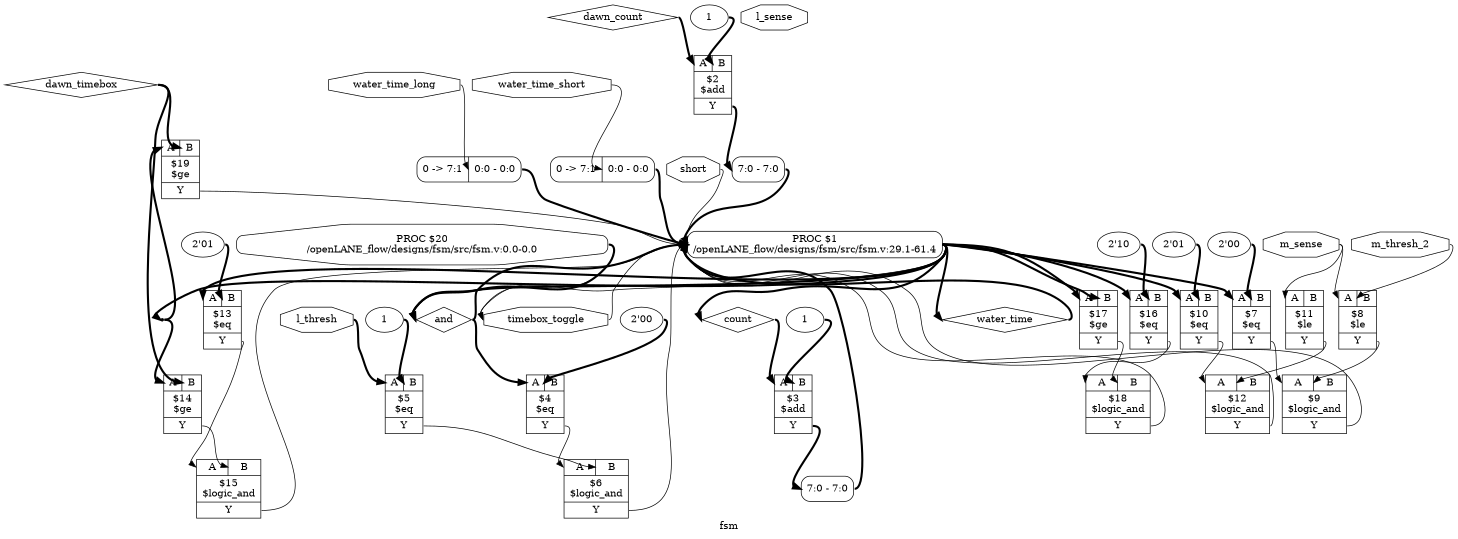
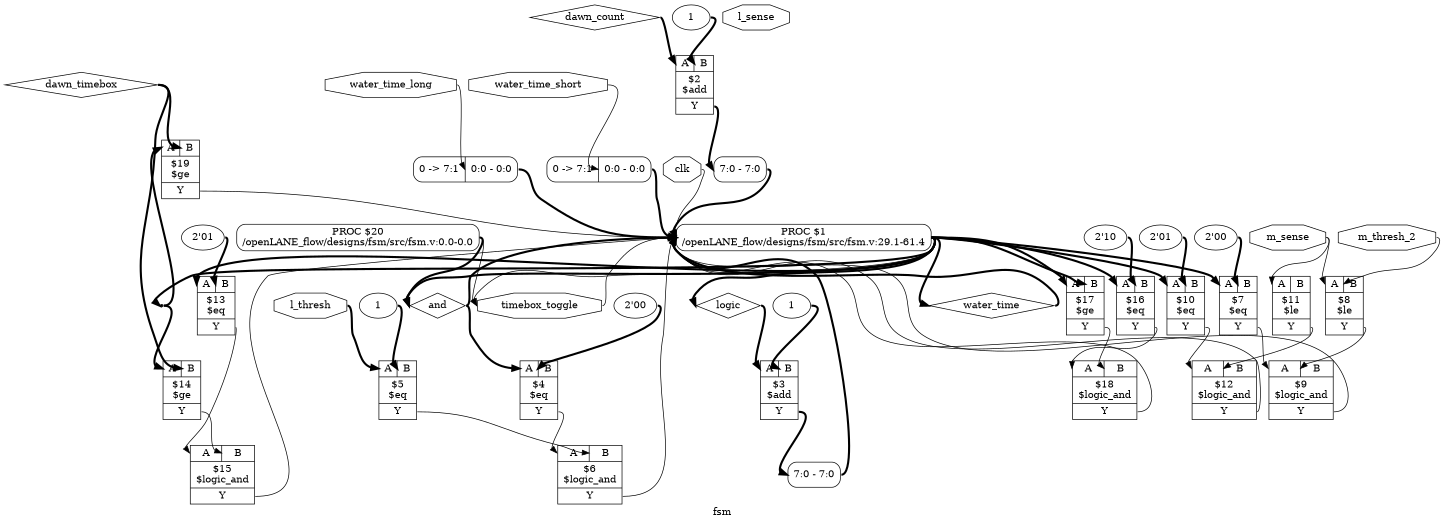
node "short": label "short" -> "clk"
node "PROC $20 /openLANE_flow/designs/fsm/src/fsm.v:0.0-0.0": shape octagon -> box
node "count": label "count" -> "logic"
